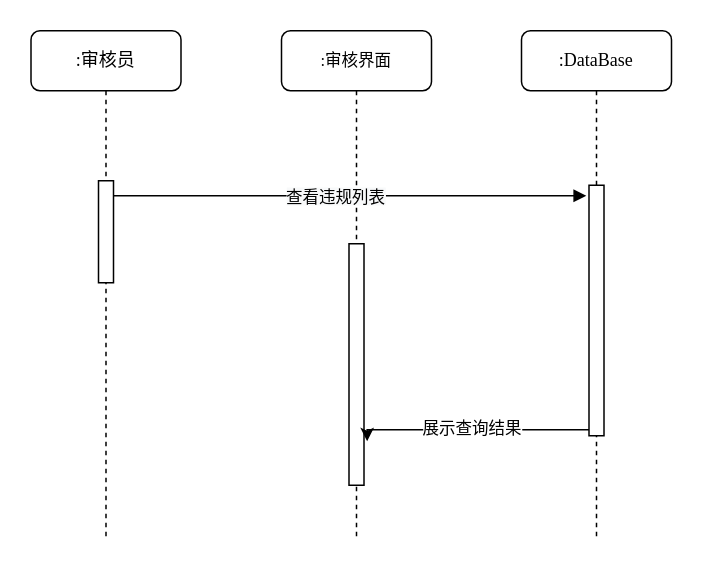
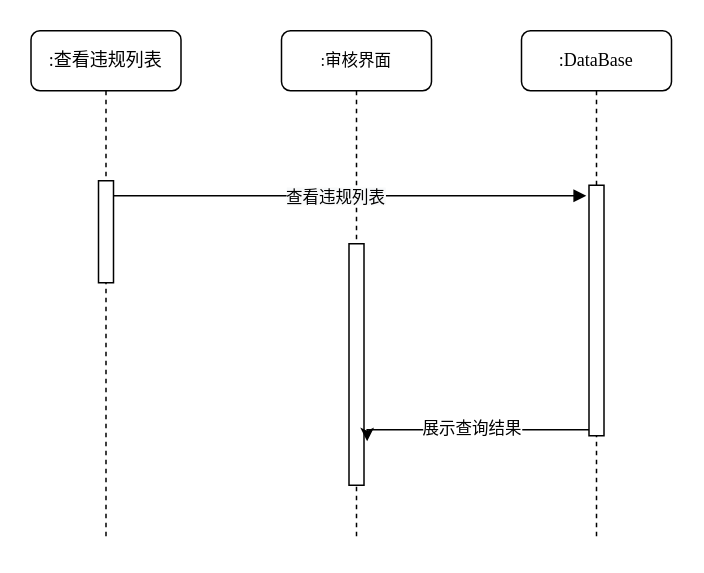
node ":审核员": label ":审核员" -> ":查看违规列表"
